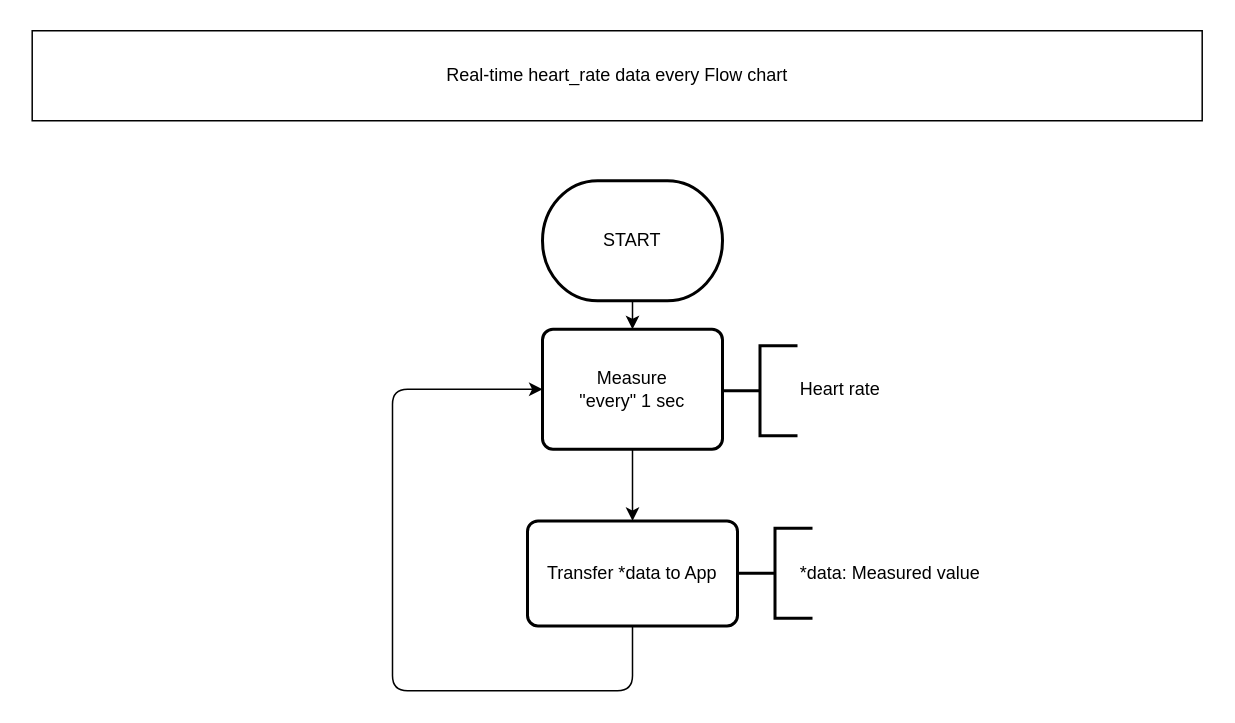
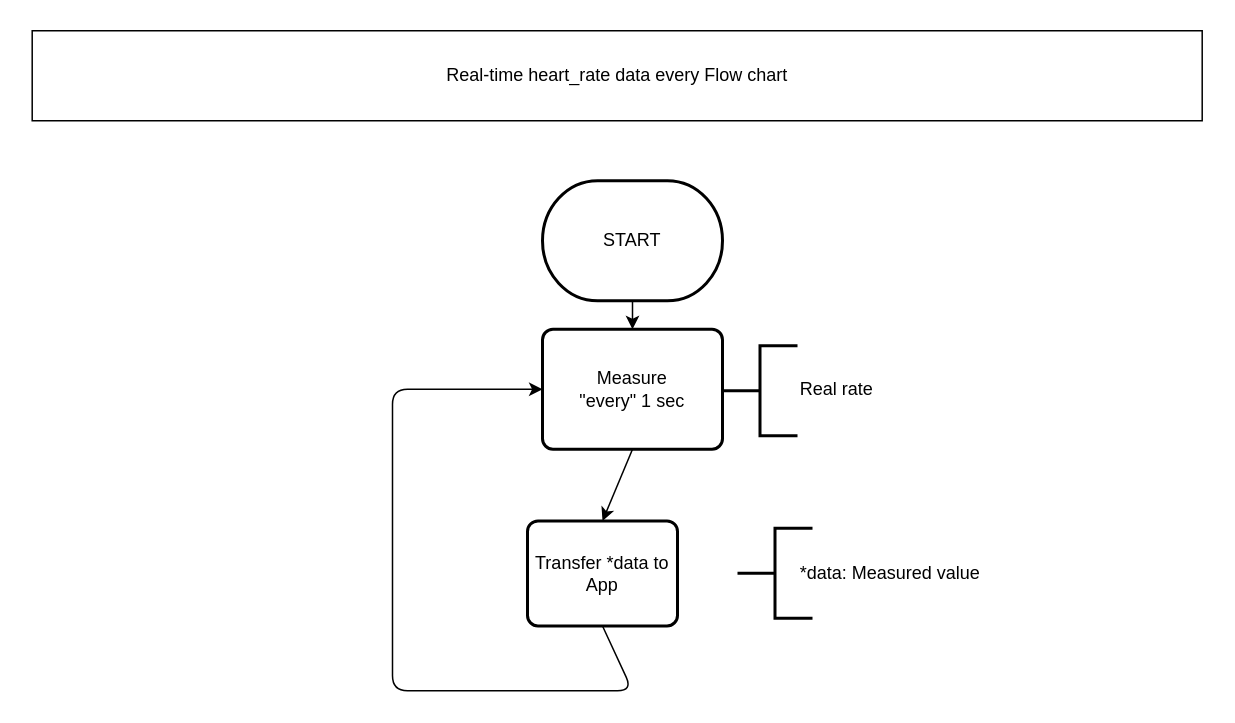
node "Heart rate": label "Heart rate" -> "Real rate"
node "Transfer *data to App": size 210x105 -> 150x105
